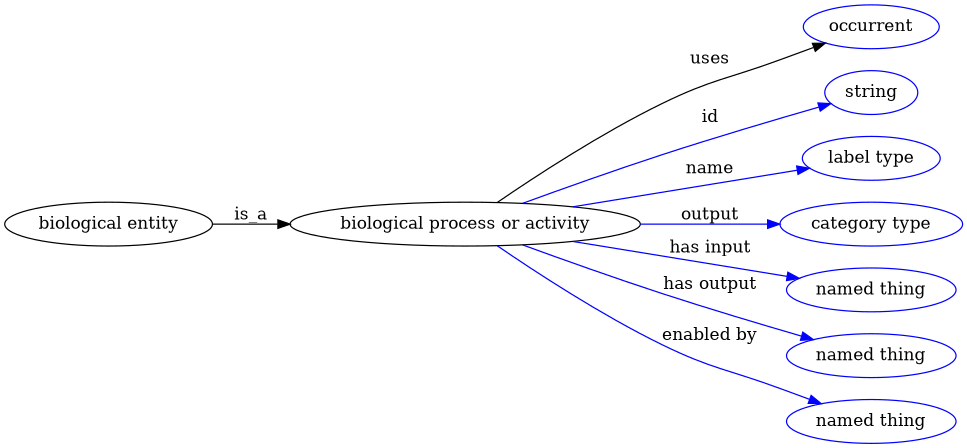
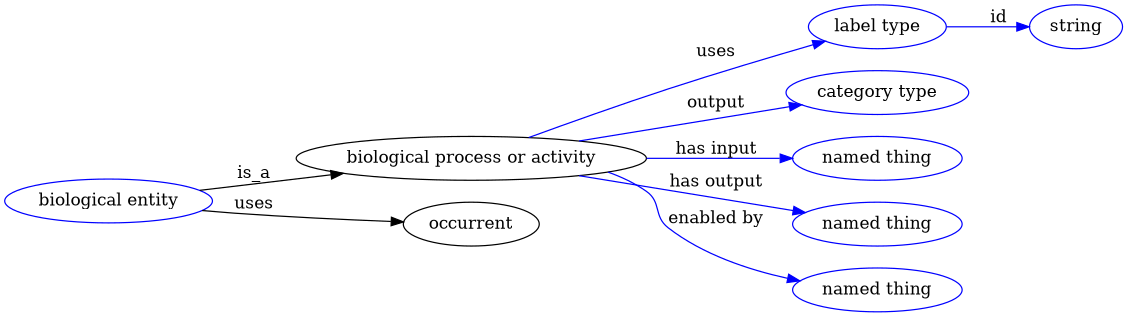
node "occurrent": color blue -> black
edge "biological process or activity" -> "occurrent": now "biological entity" -> "occurrent"
edge "biological process or activity" -> "string": now "label type" -> "string"
edge "biological process or activity" -> "label type": label "name" -> "uses"
node "biological entity": color black -> blue
